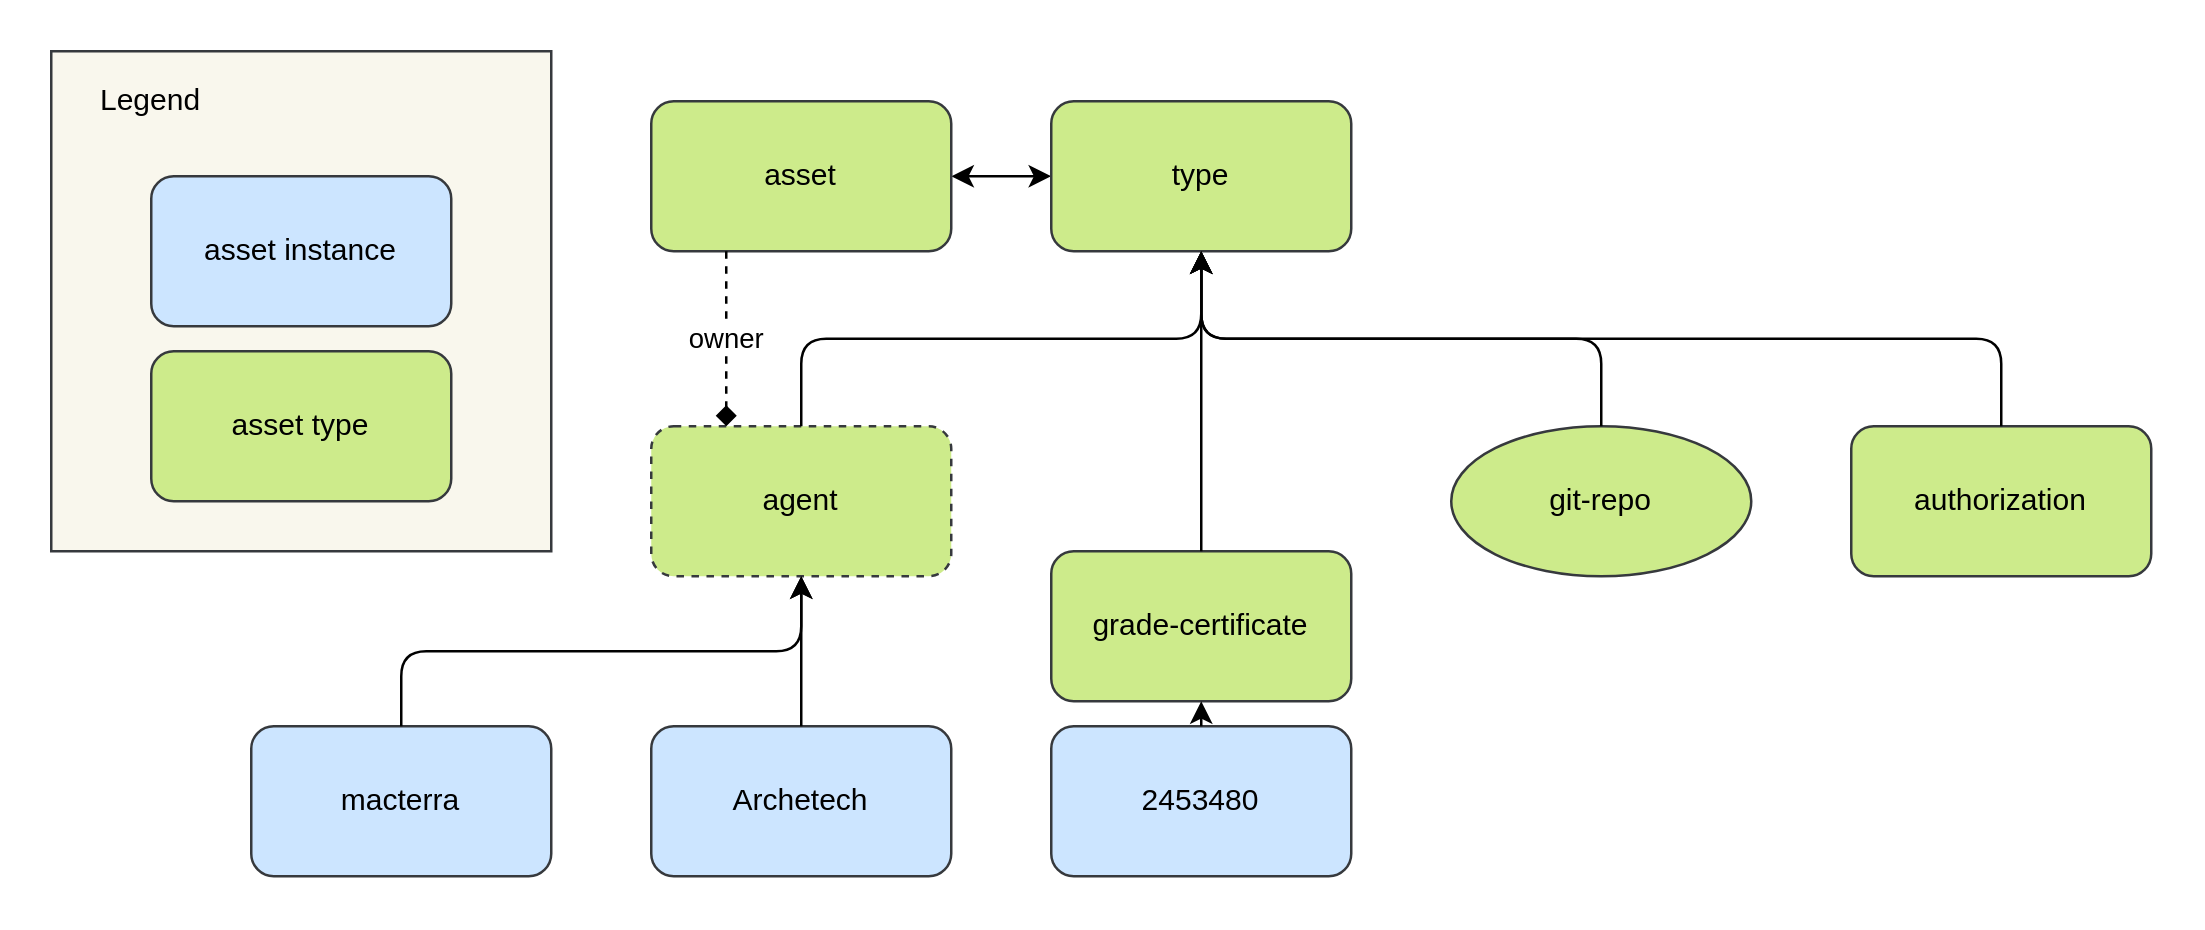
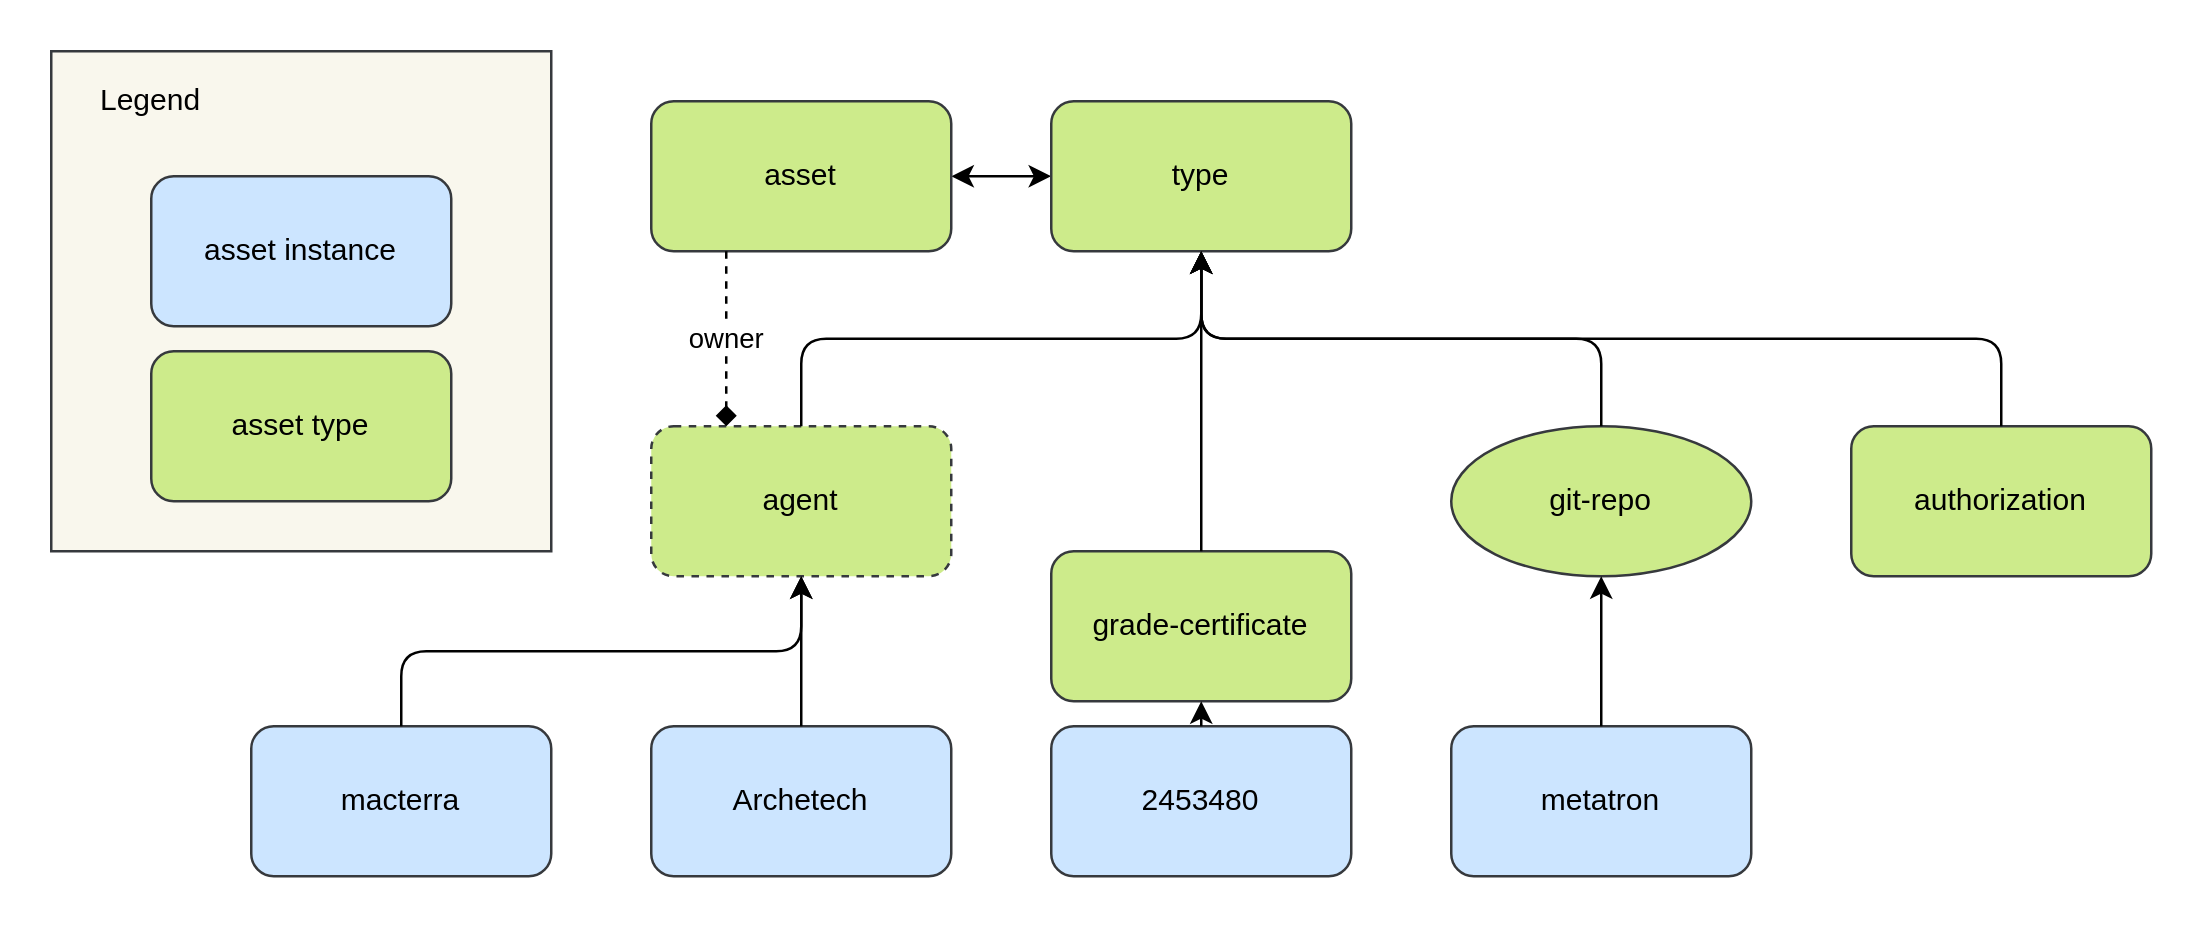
edge "metatron" -> "git-repo": added
node "metatron": added
